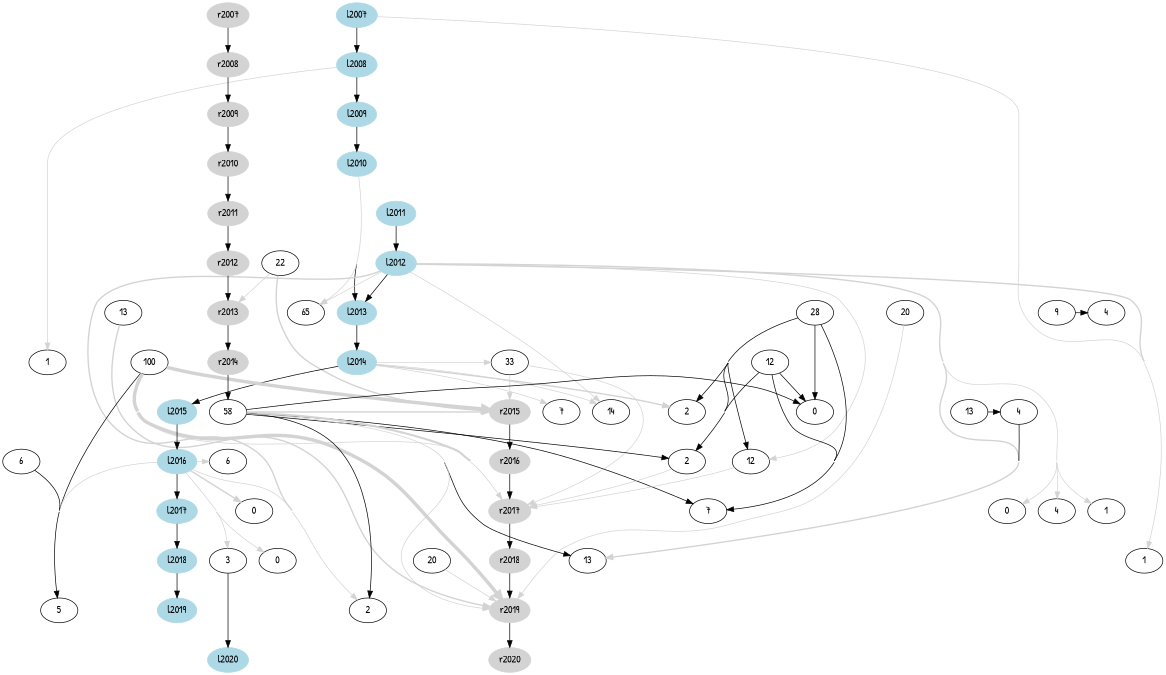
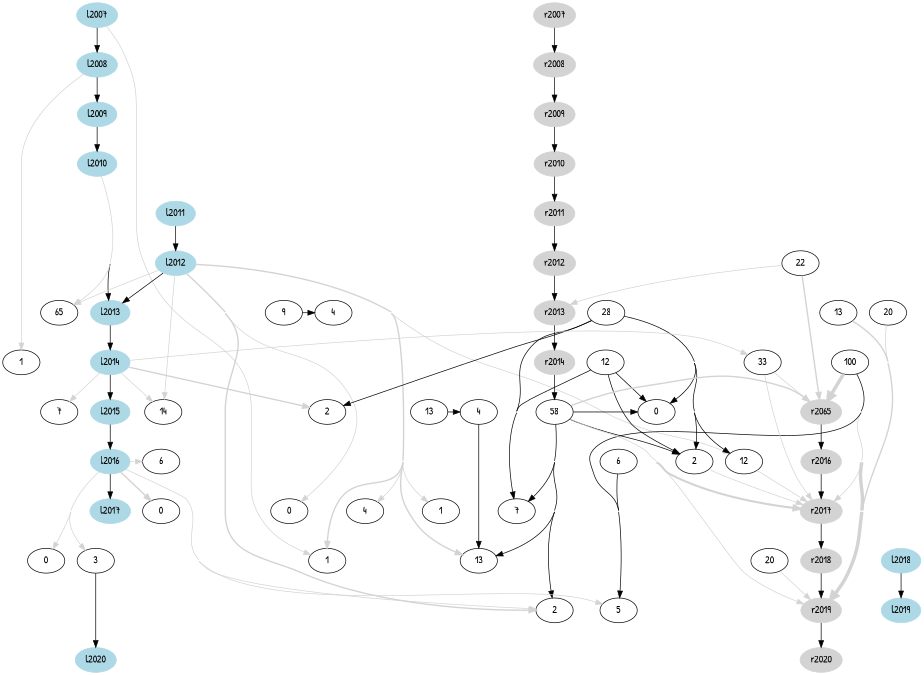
node "r2015": label "r2015" -> "r2065"
edge "l2017" -> "l2018": removed
